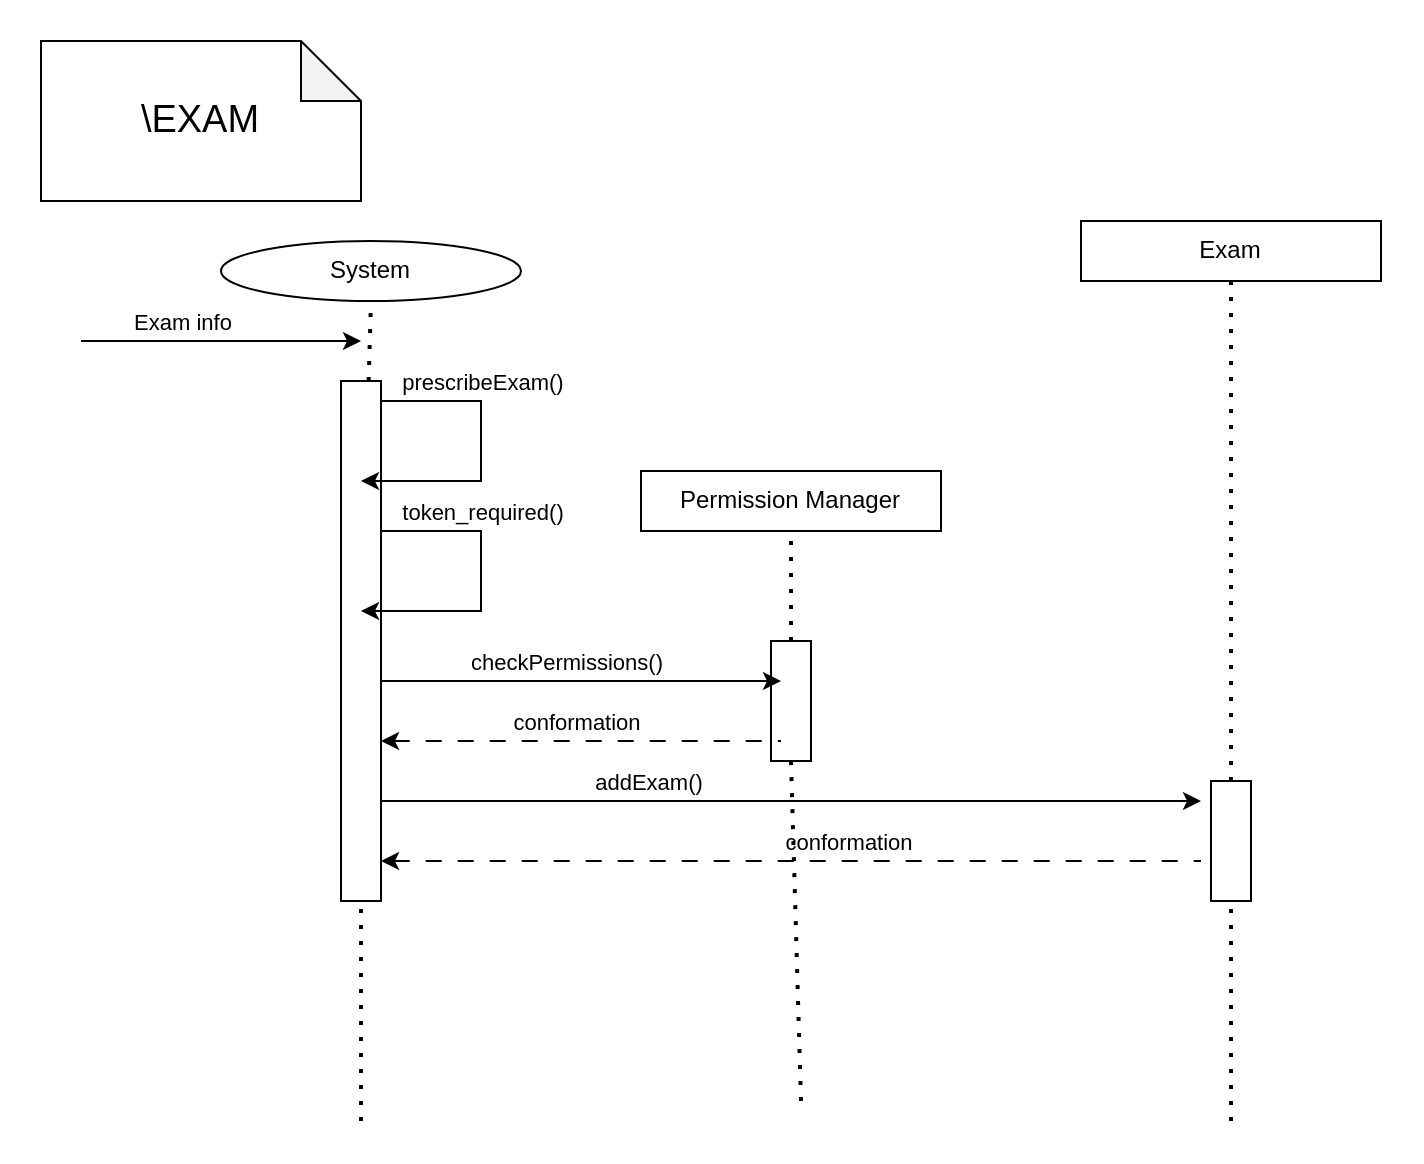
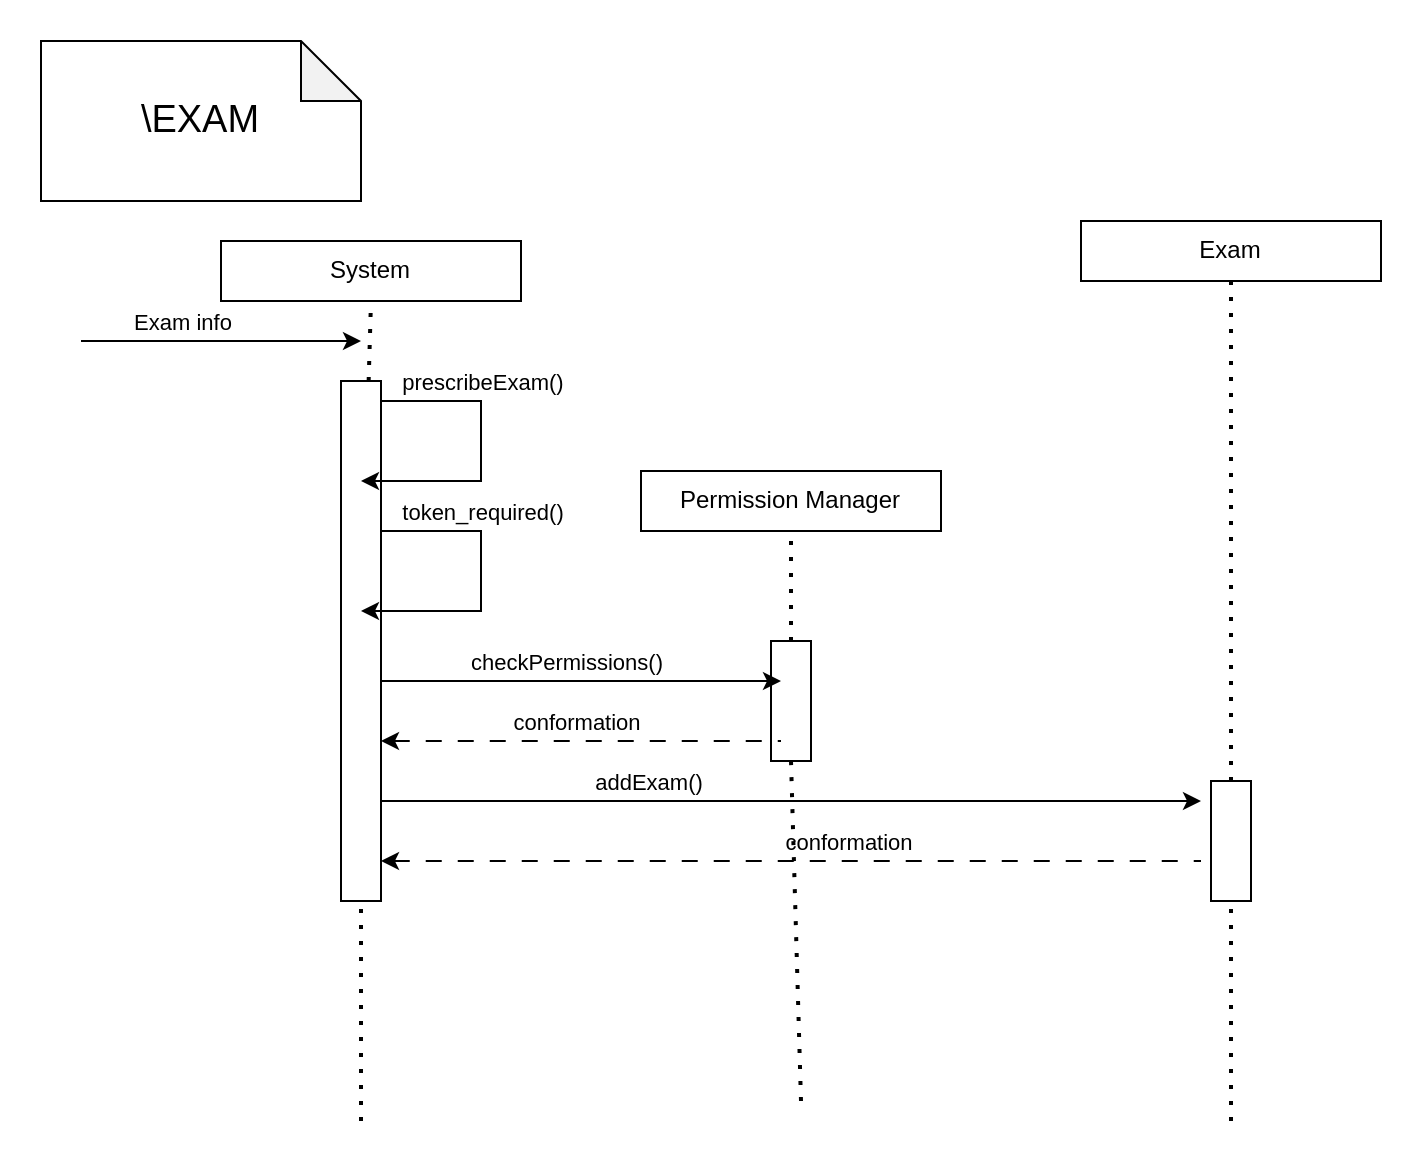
node "System": shape ellipse -> rectangle
